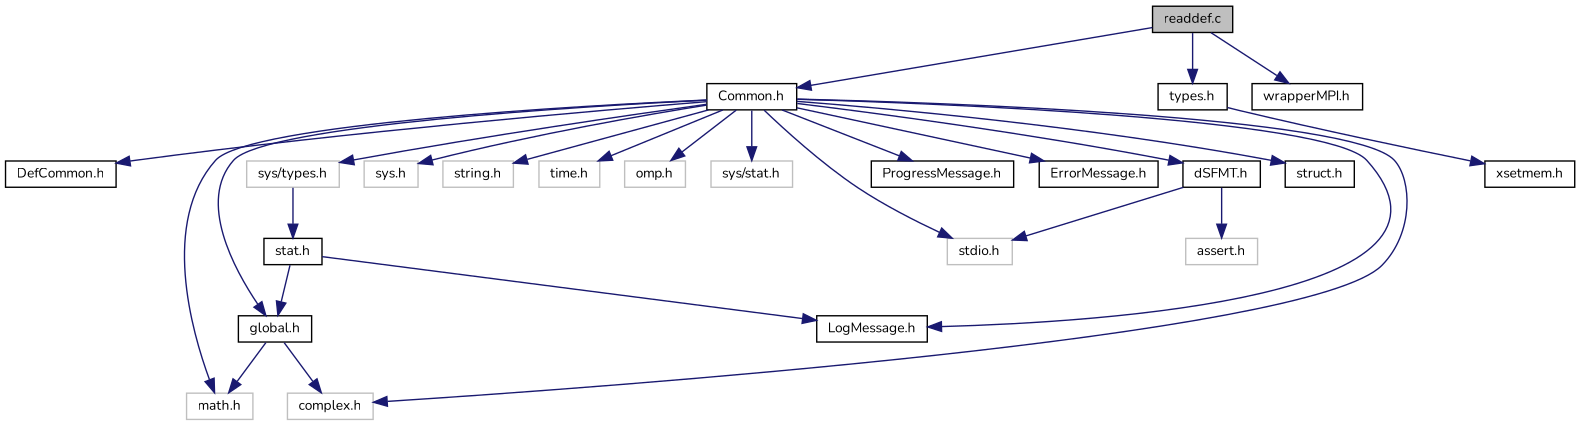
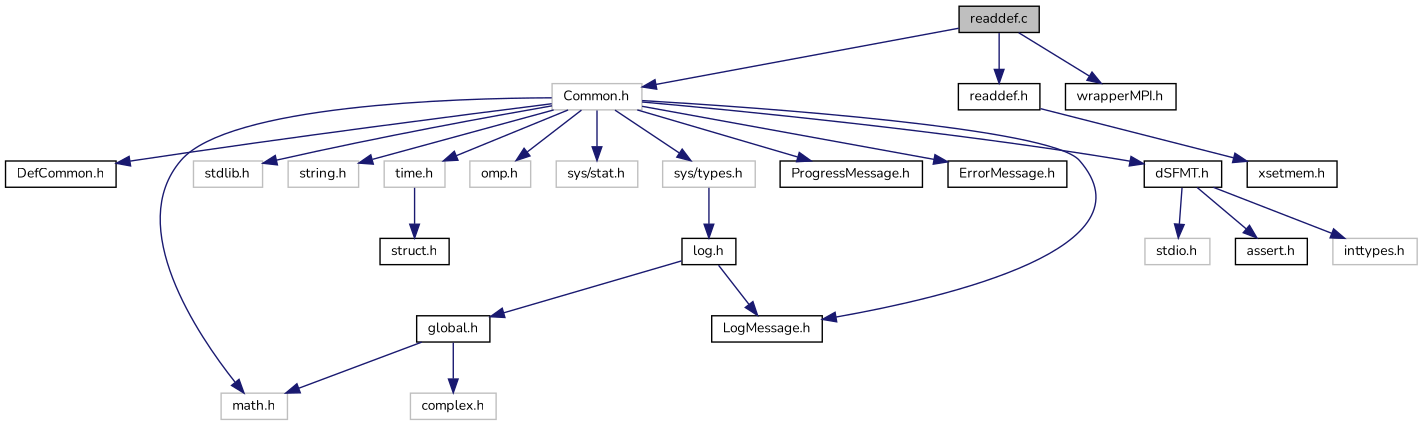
node "Common.h": color black -> grey75
node "types.h": label "types.h" -> "readdef.h"
edge "Common.h" -> "global.h": removed
edge "Common.h" -> "struct.h": now "time.h" -> "struct.h"
node "sys.h": label "sys.h" -> "stdlib.h"
edge "Common.h" -> "stdio.h": removed
node "stat.h": label "stat.h" -> "log.h"
node "assert.h": color grey75 -> black
node "inttypes.h": added
edge "Common.h" -> "complex.h": removed
